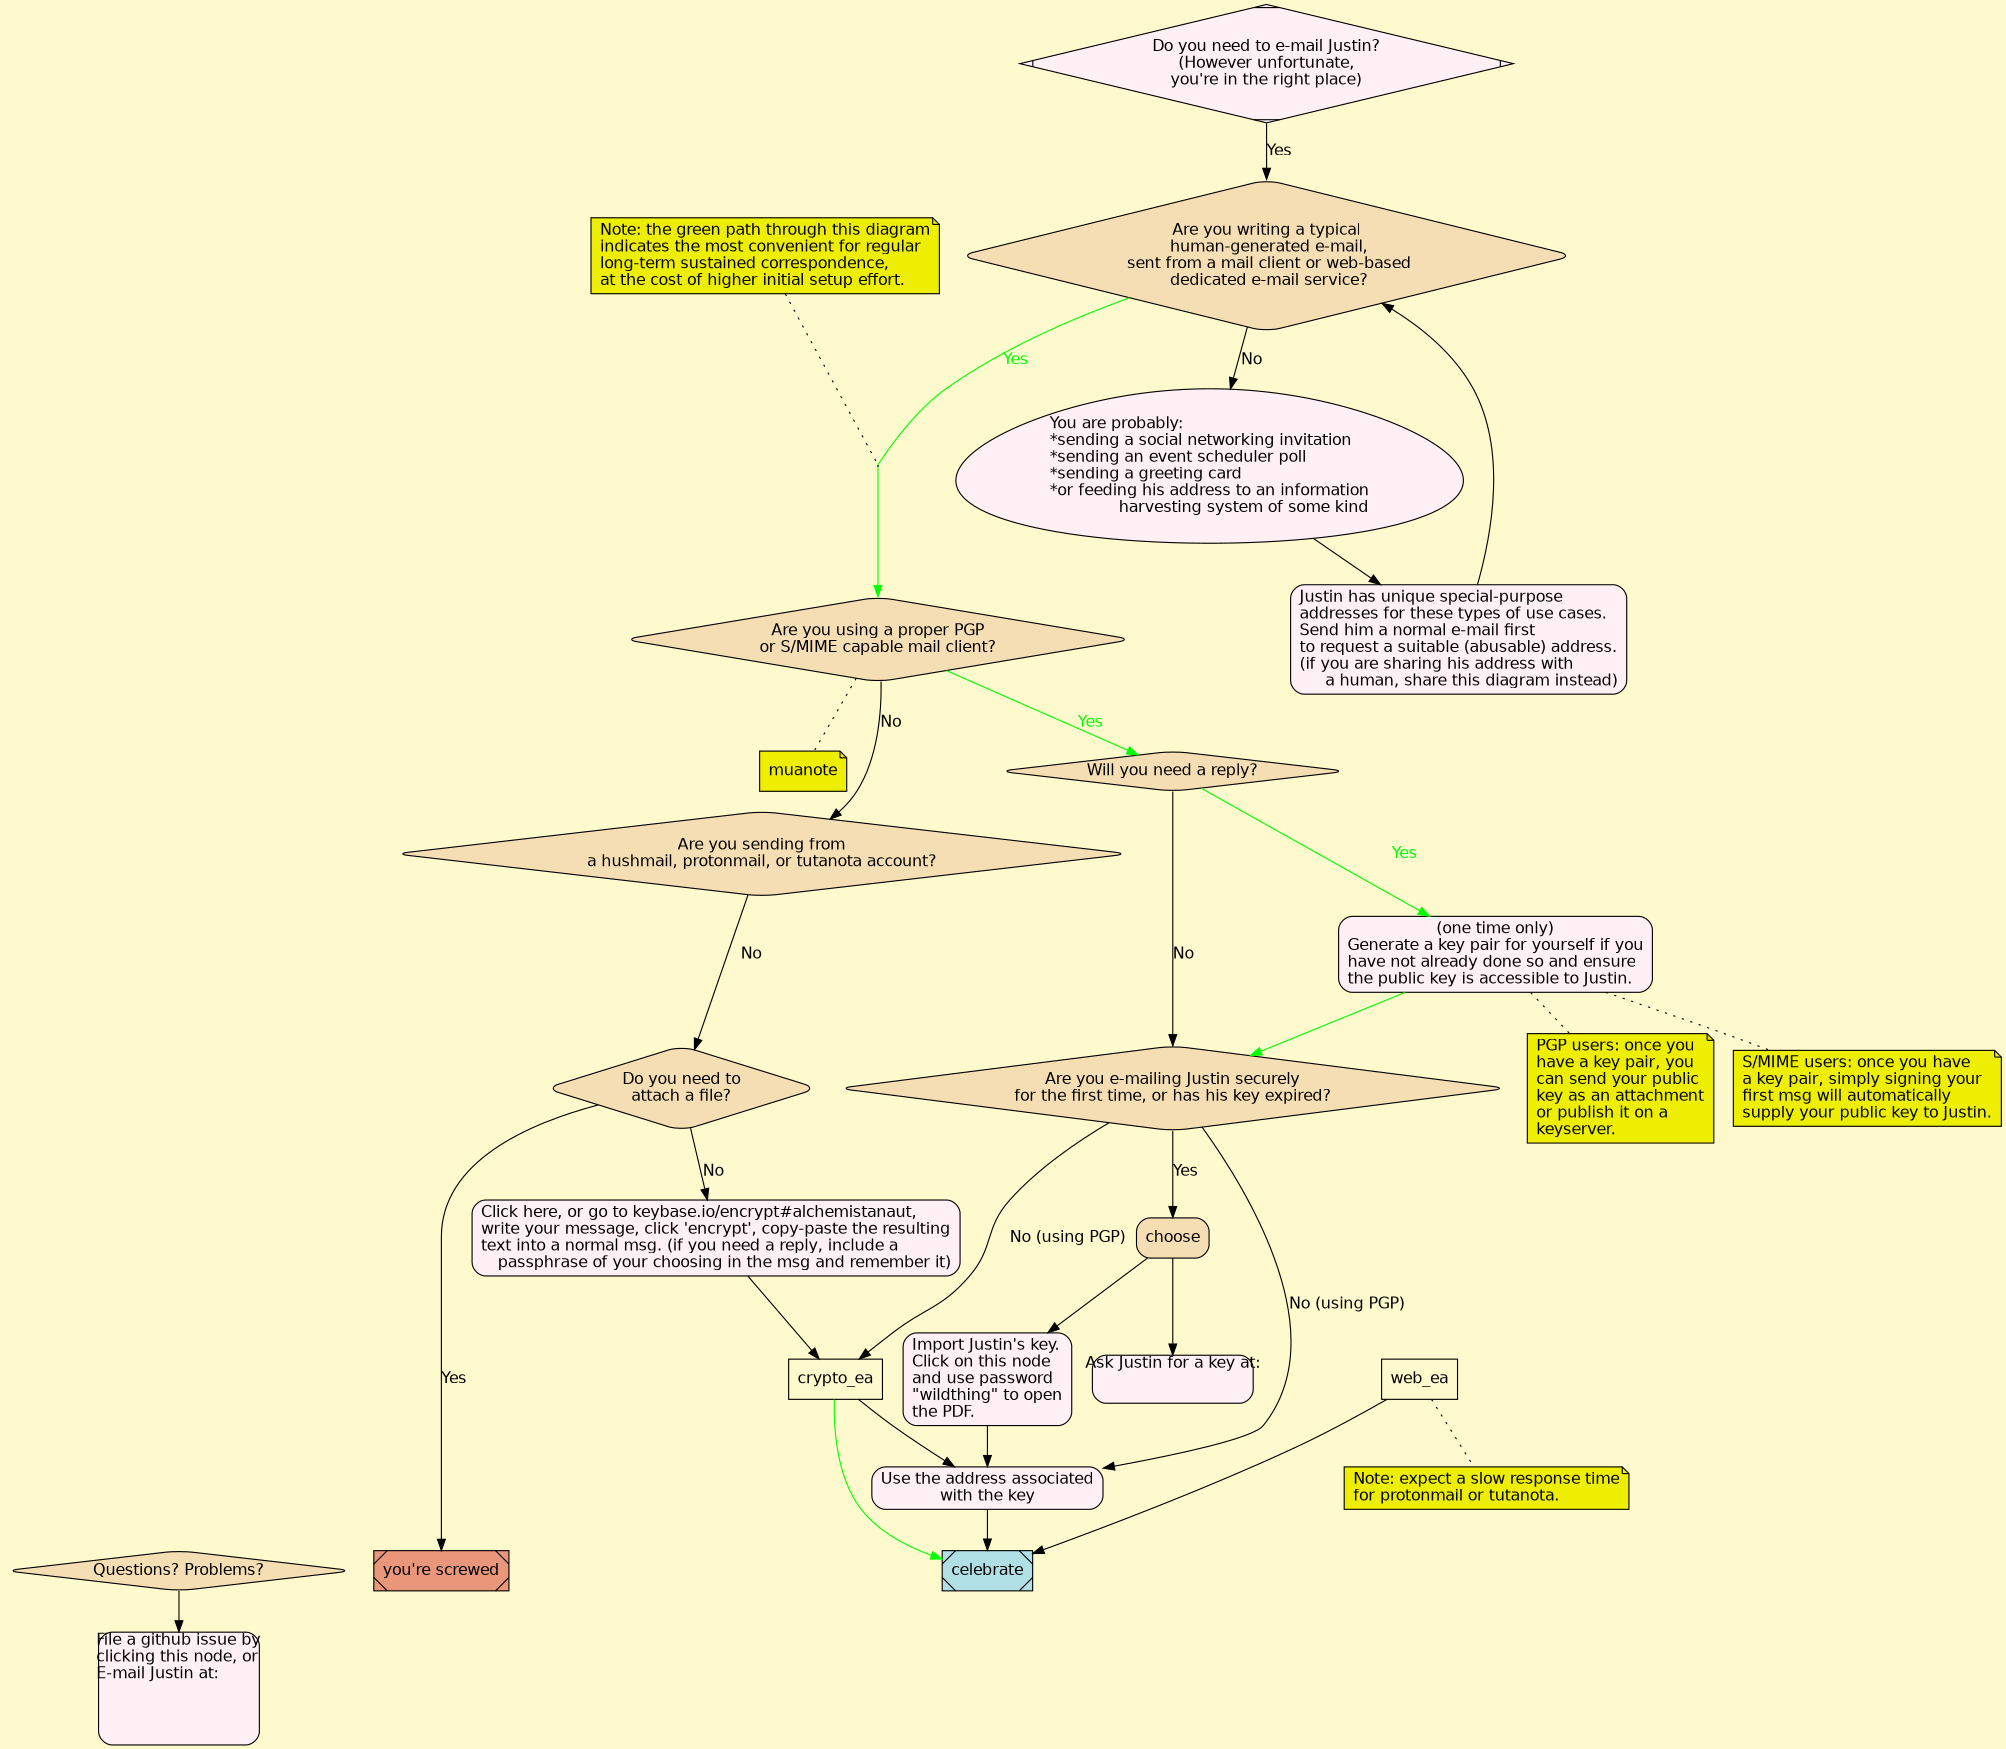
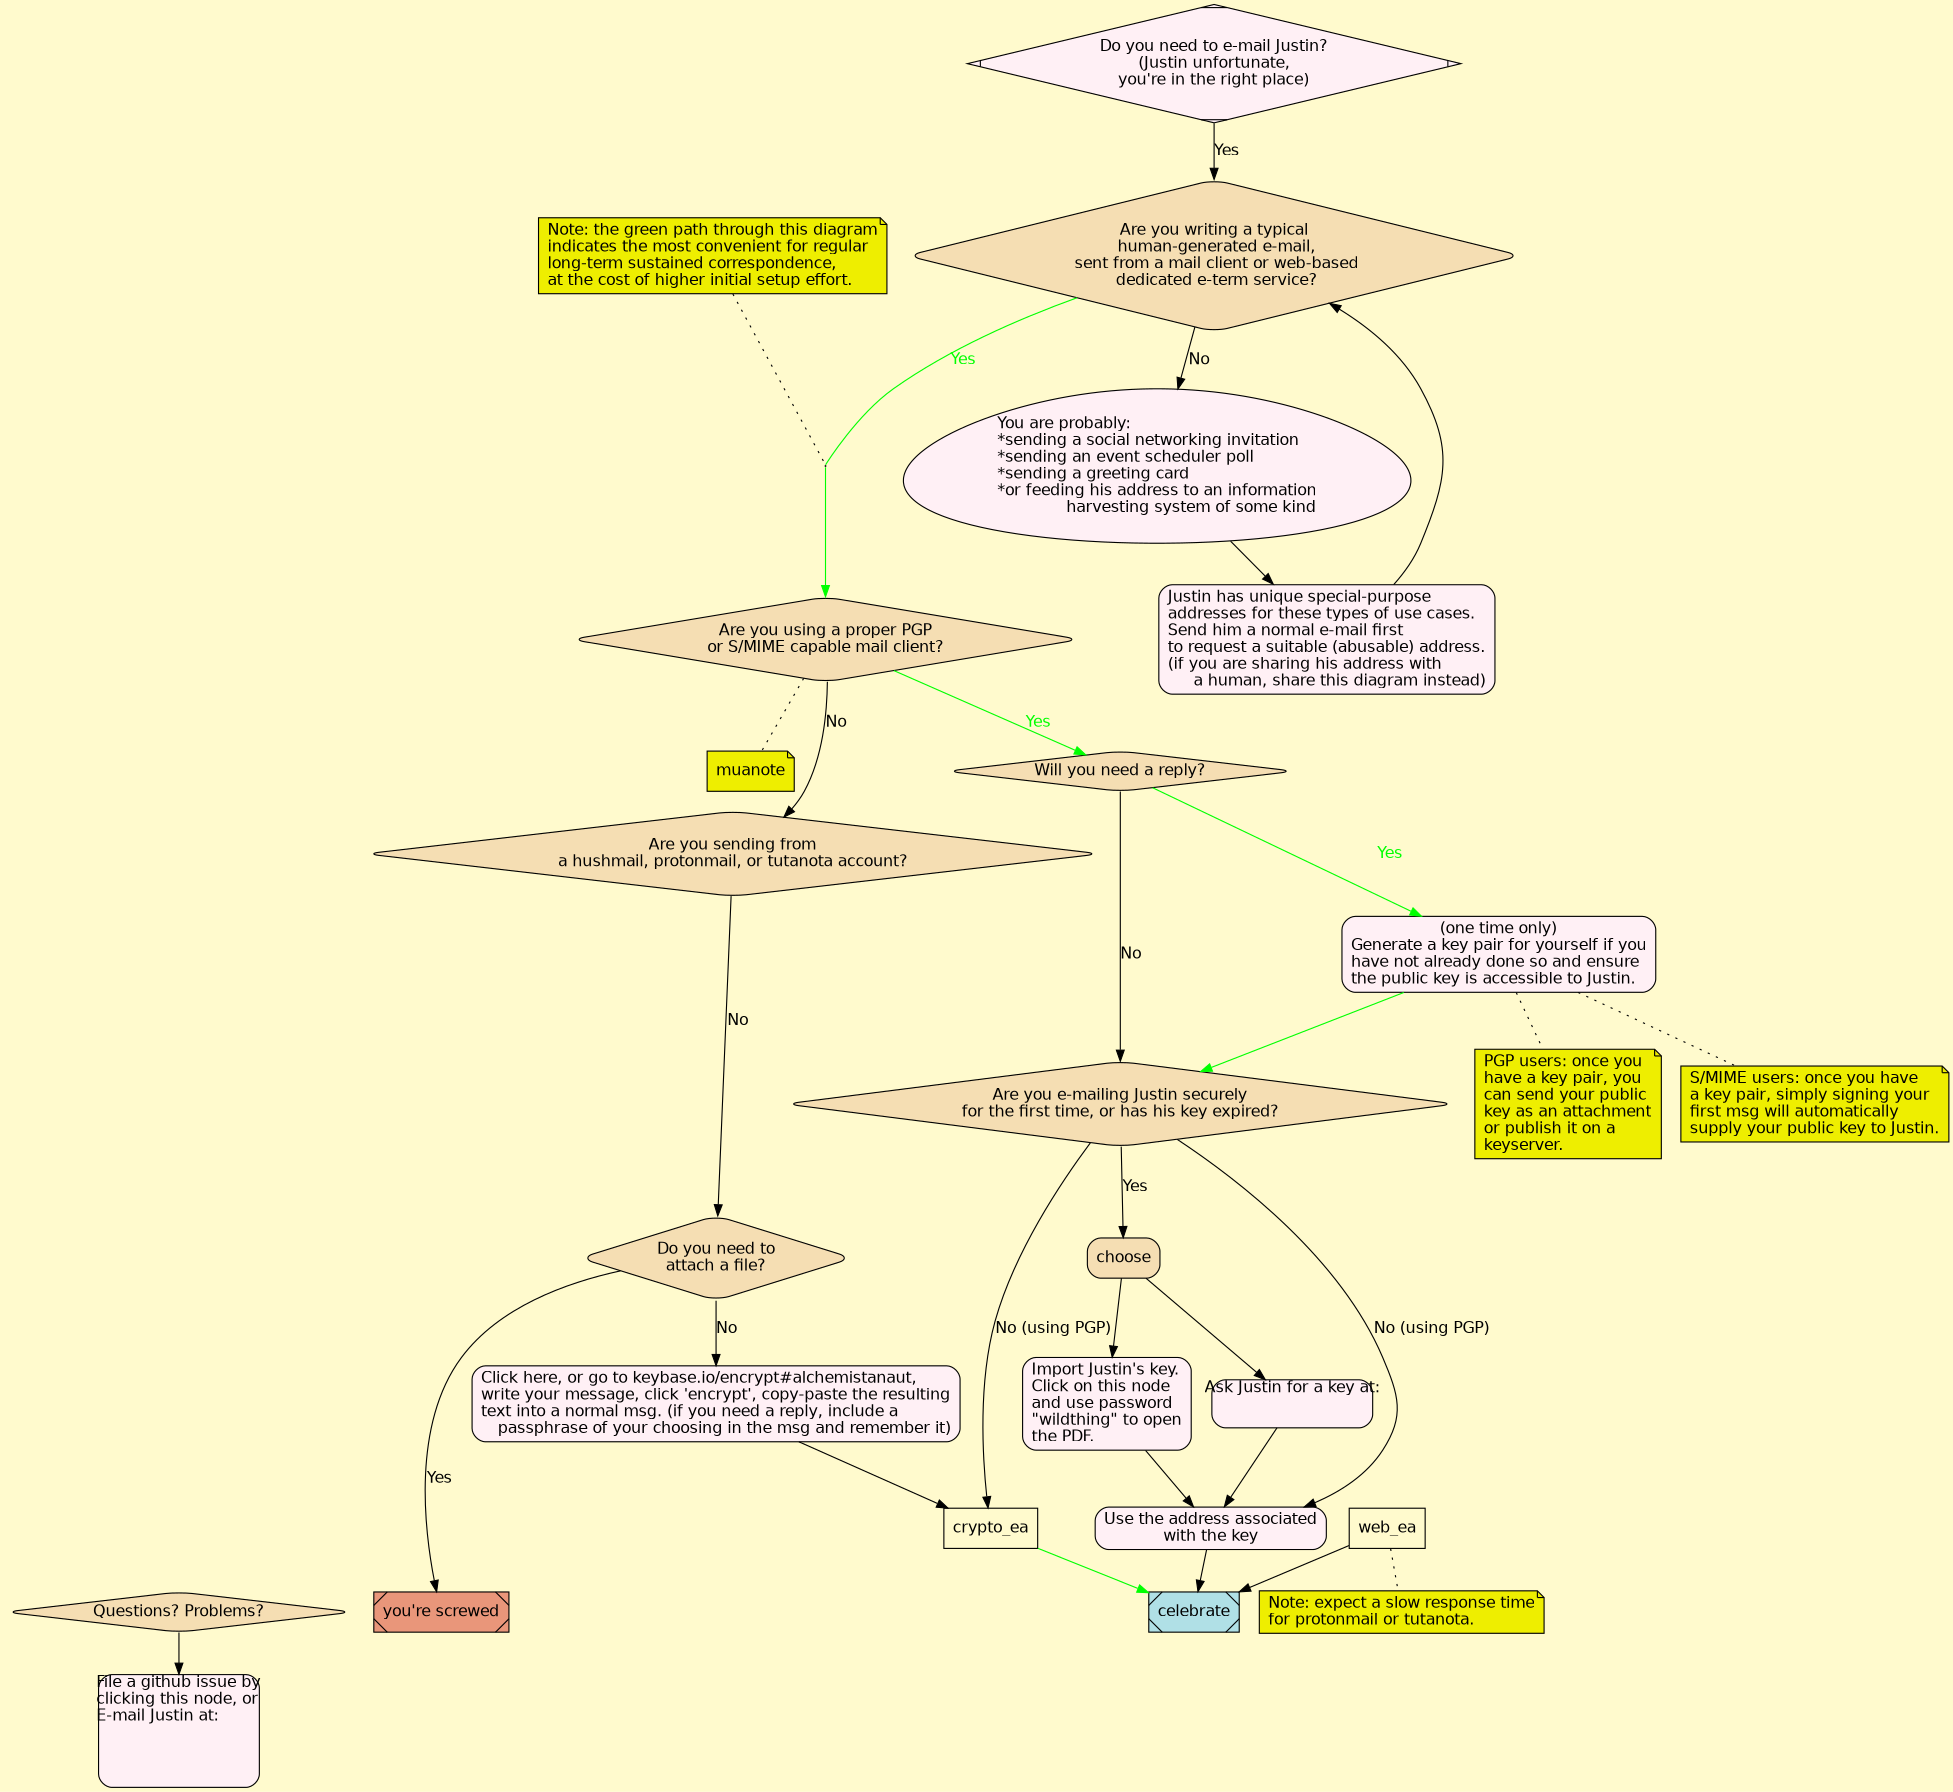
node "Do you need to e-mail Justin?": text "(However unfortunate," -> "(Justin unfortunate,"
node "Are you writing a typical": text "dedicated e-mail service?" -> "dedicated e-term service?"
edge "crypto_ea" -> "Use the address associated with the key": now "Ask Justin for a key at:" -> "Use the address associated with the key"
